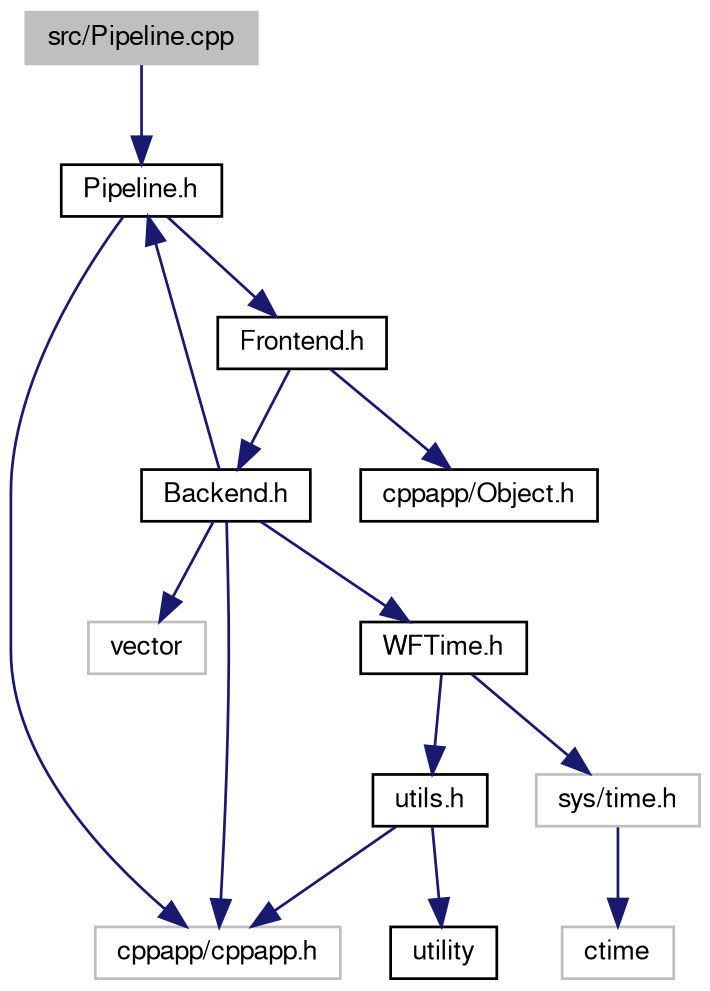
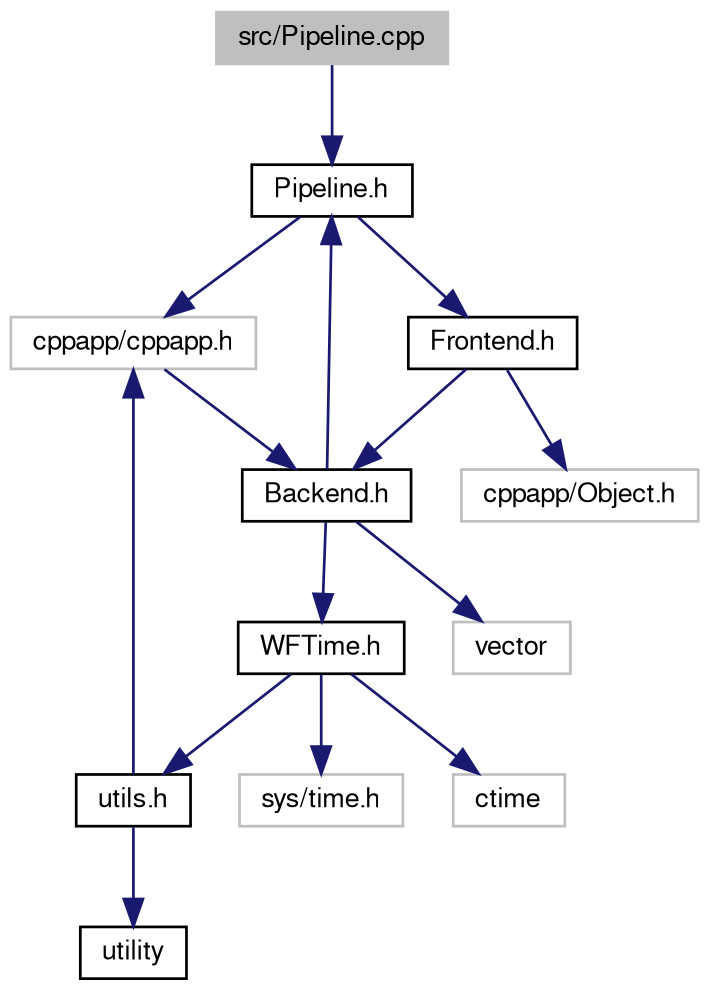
node "cppapp/Object.h": color black -> grey75
edge "Backend.h" -> "cppapp/cppapp.h": reversed
edge "sys/time.h" -> "ctime": now "WFTime.h" -> "ctime"
